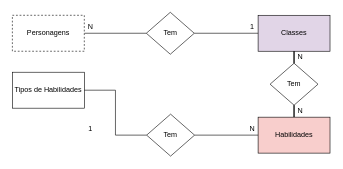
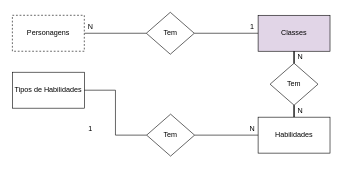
node "Habilidades": fillcolor #f8cecc -> #ffffff
